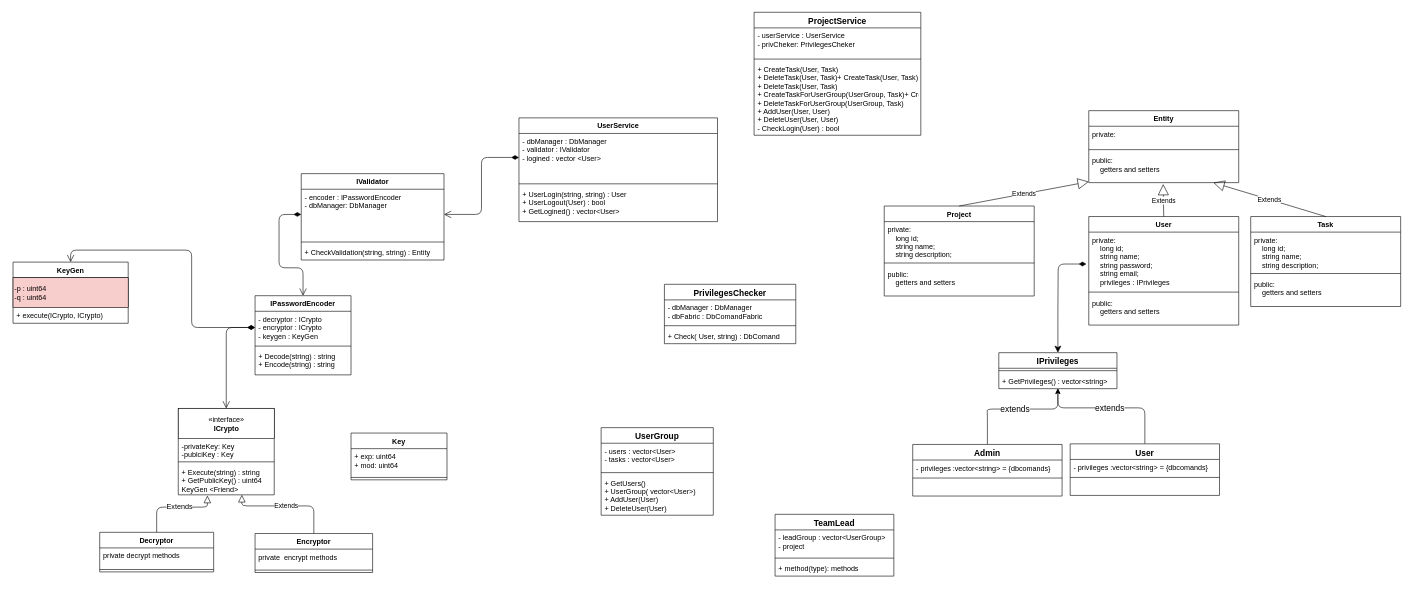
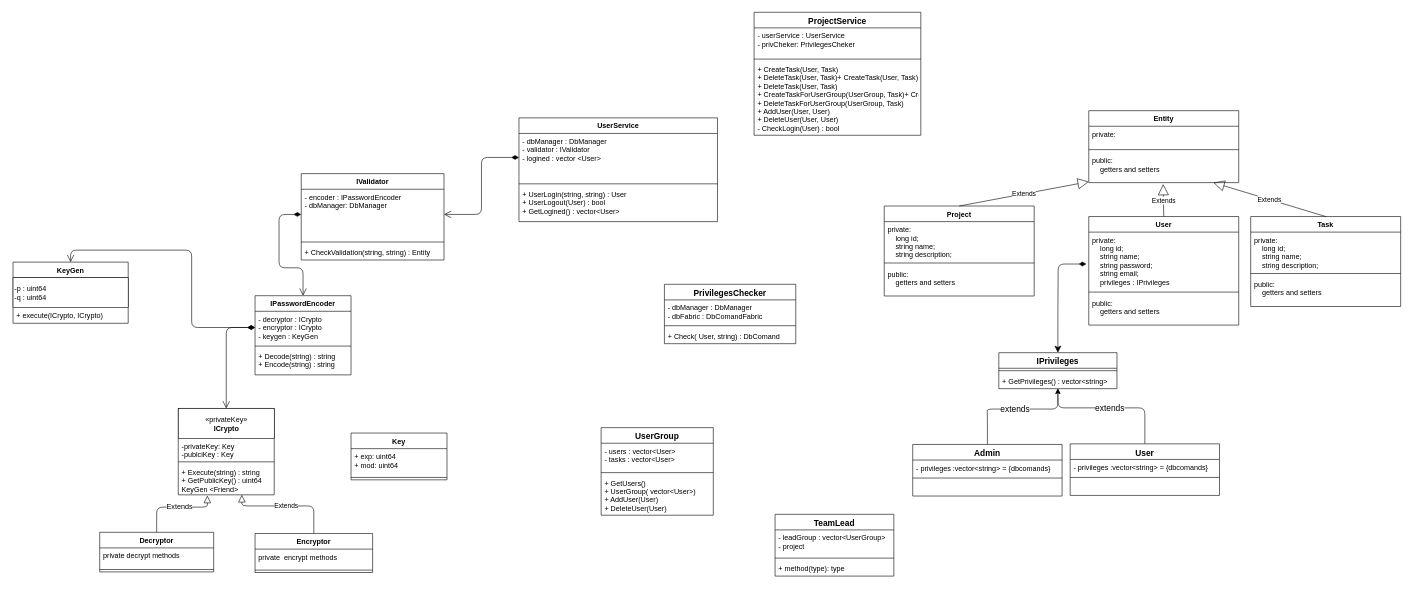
node "-p : uint64 -q : uint64": fillcolor #f8cecc -> #ffffff
node "«interface» ICrypto": label "«interface» ICrypto" -> "«privateKey» ICrypto"
node "+ method(type): methods": label "+ method(type): methods" -> "+ method(type): type"
